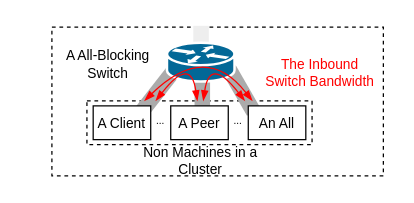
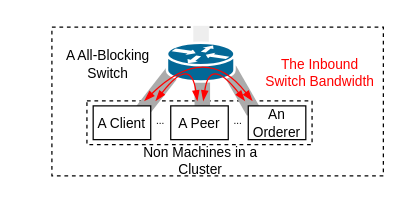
node "An All": label "An All" -> "An Orderer"
